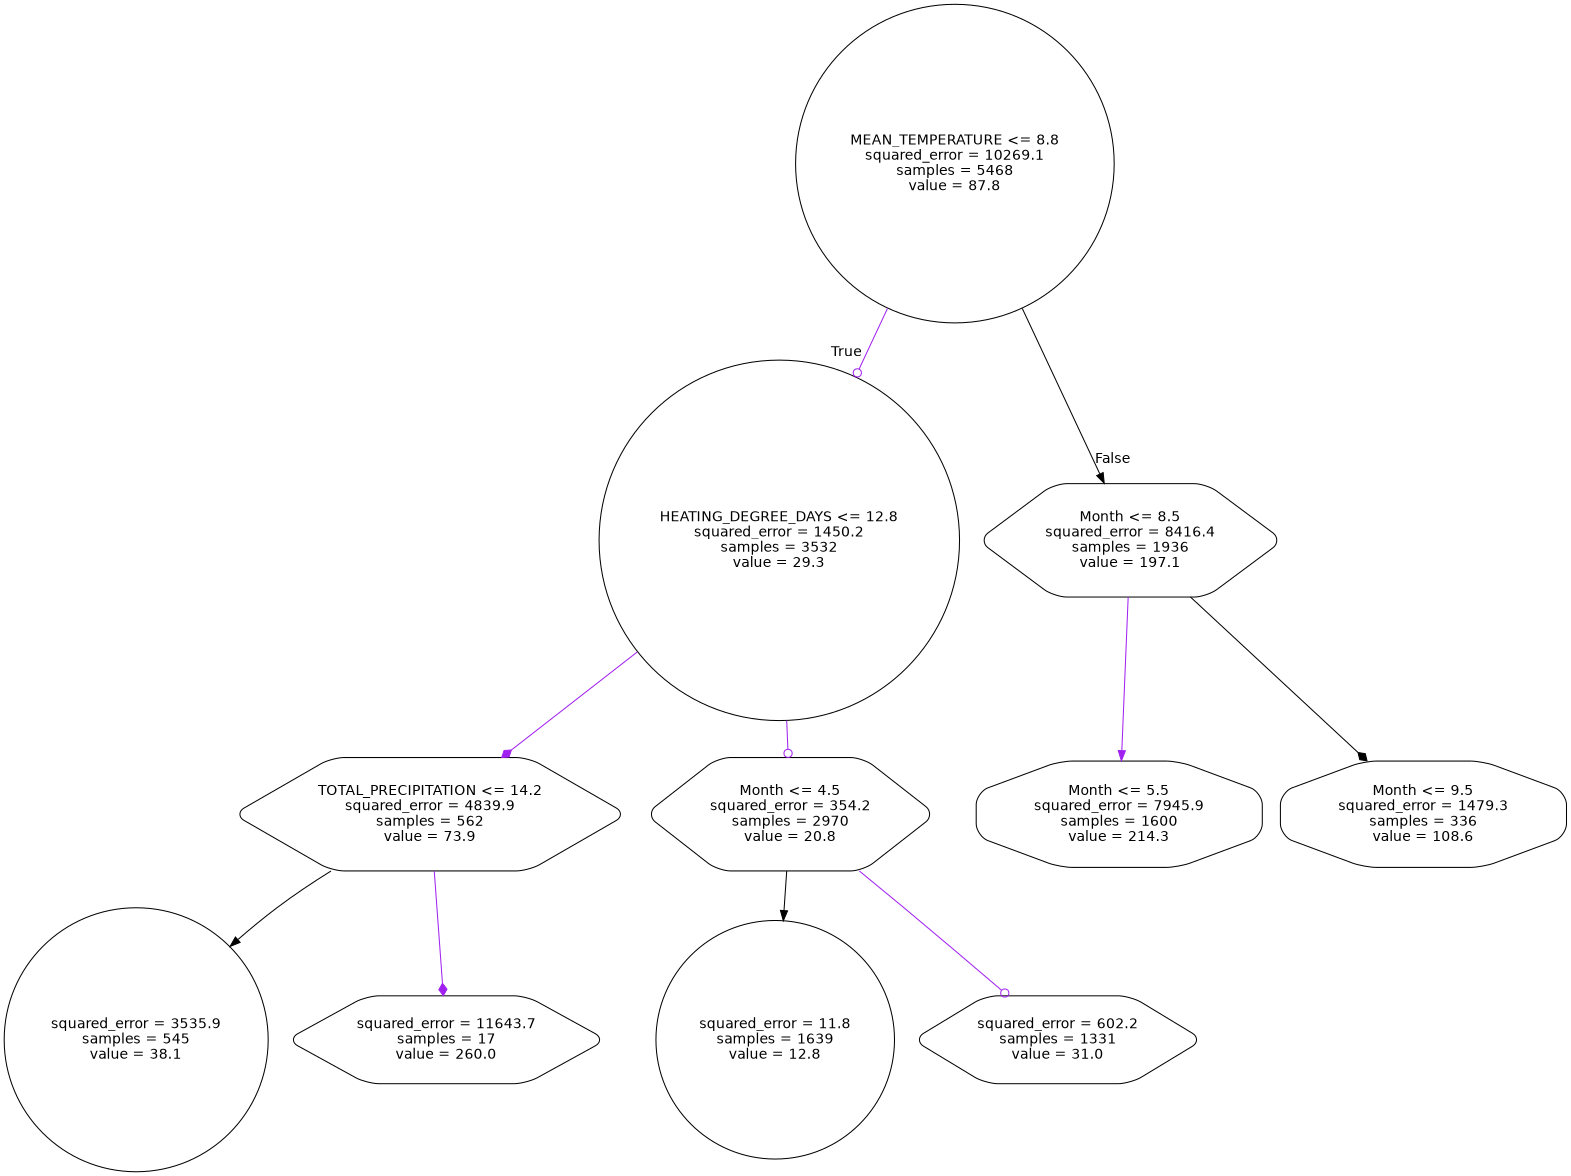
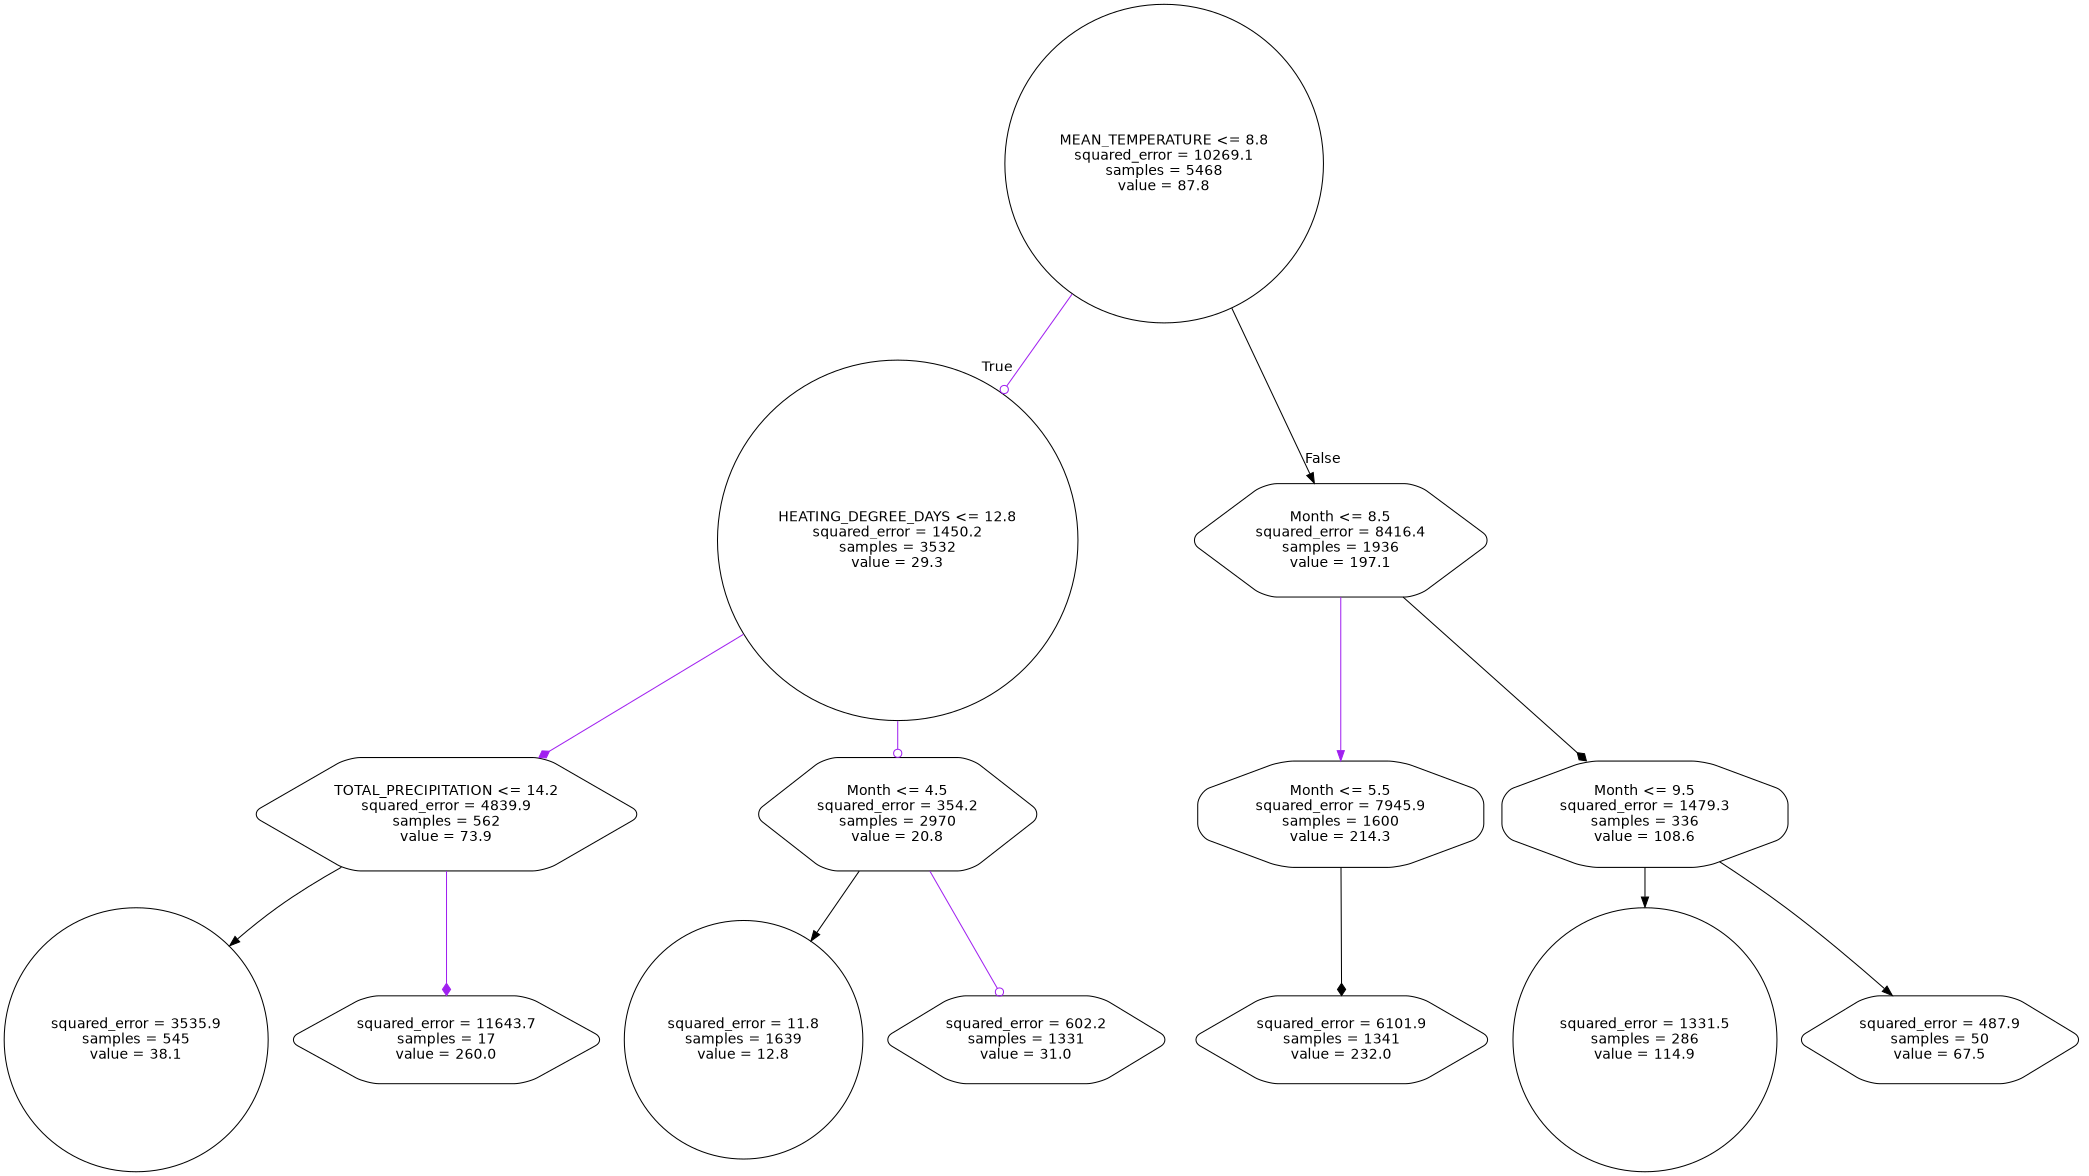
node "squared_error = 6101.9 samples = 1341 value = 232.0": added
node "squared_error = 1331.5 samples = 286 value = 114.9": added
node "squared_error = 487.9 samples = 50 value = 67.5": added
